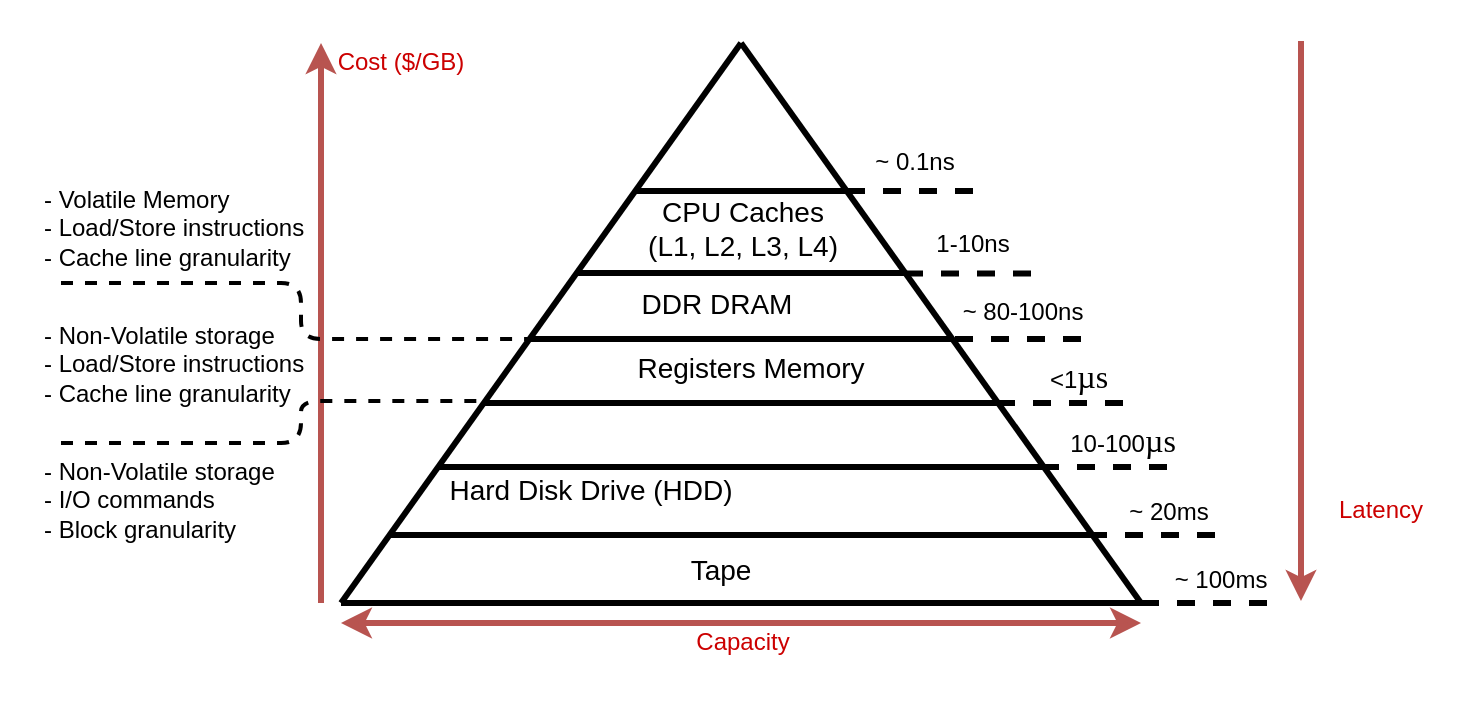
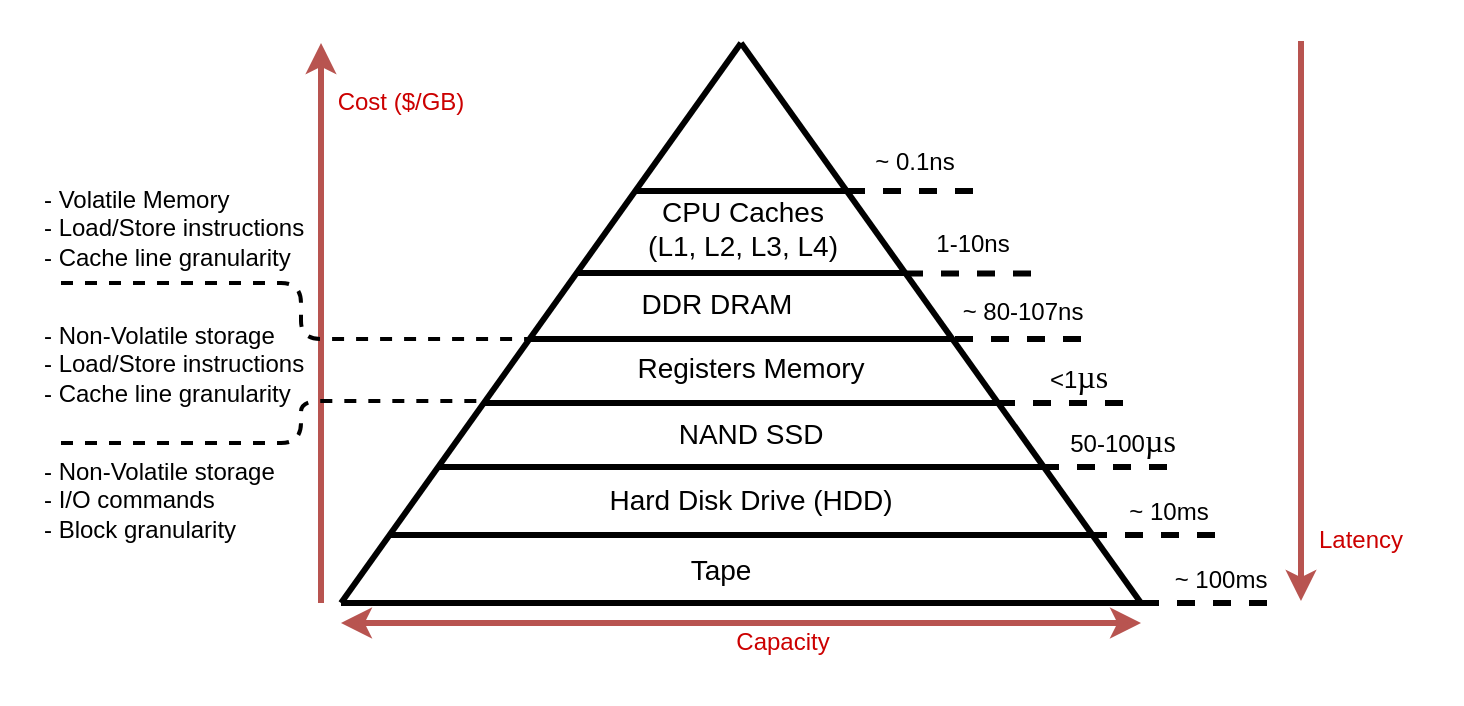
node "Cost ($/GB)": moved (401, 63) -> (401, 103)
node "~ 80-100ns": label "~ 80-100ns" -> "~ 80-107ns"
node "NAND SSD": added
node "10-100µs": label "10-100µs" -> "50-100µs"
node "Hard Disk Drive (HDD)": moved (591, 491) -> (751, 501)
node "Latency": moved (1381, 511) -> (1361, 541)
node "~ 20ms": label "~ 20ms" -> "~ 10ms"
node "Capacity": moved (743, 643) -> (783, 643)
